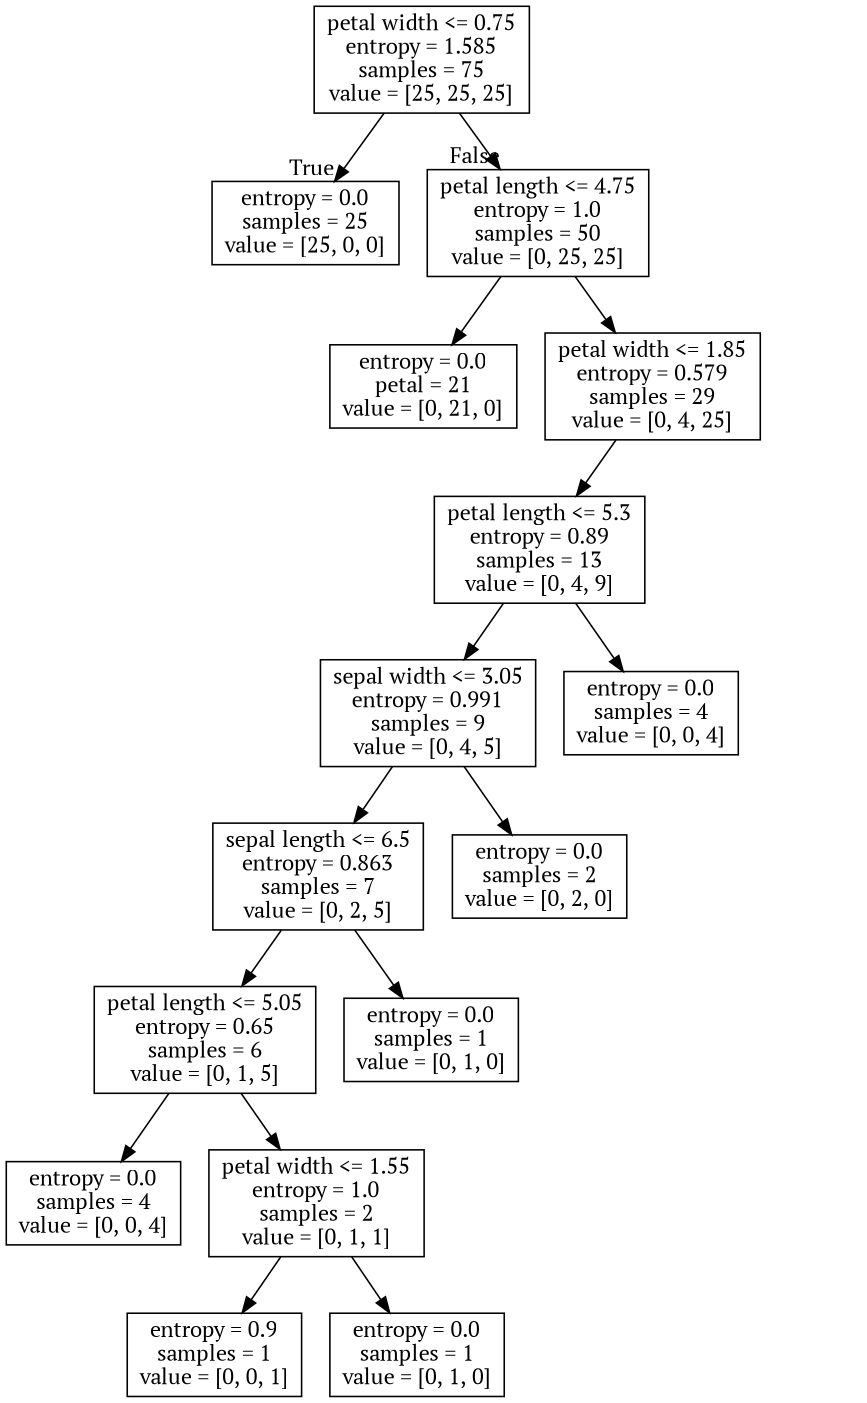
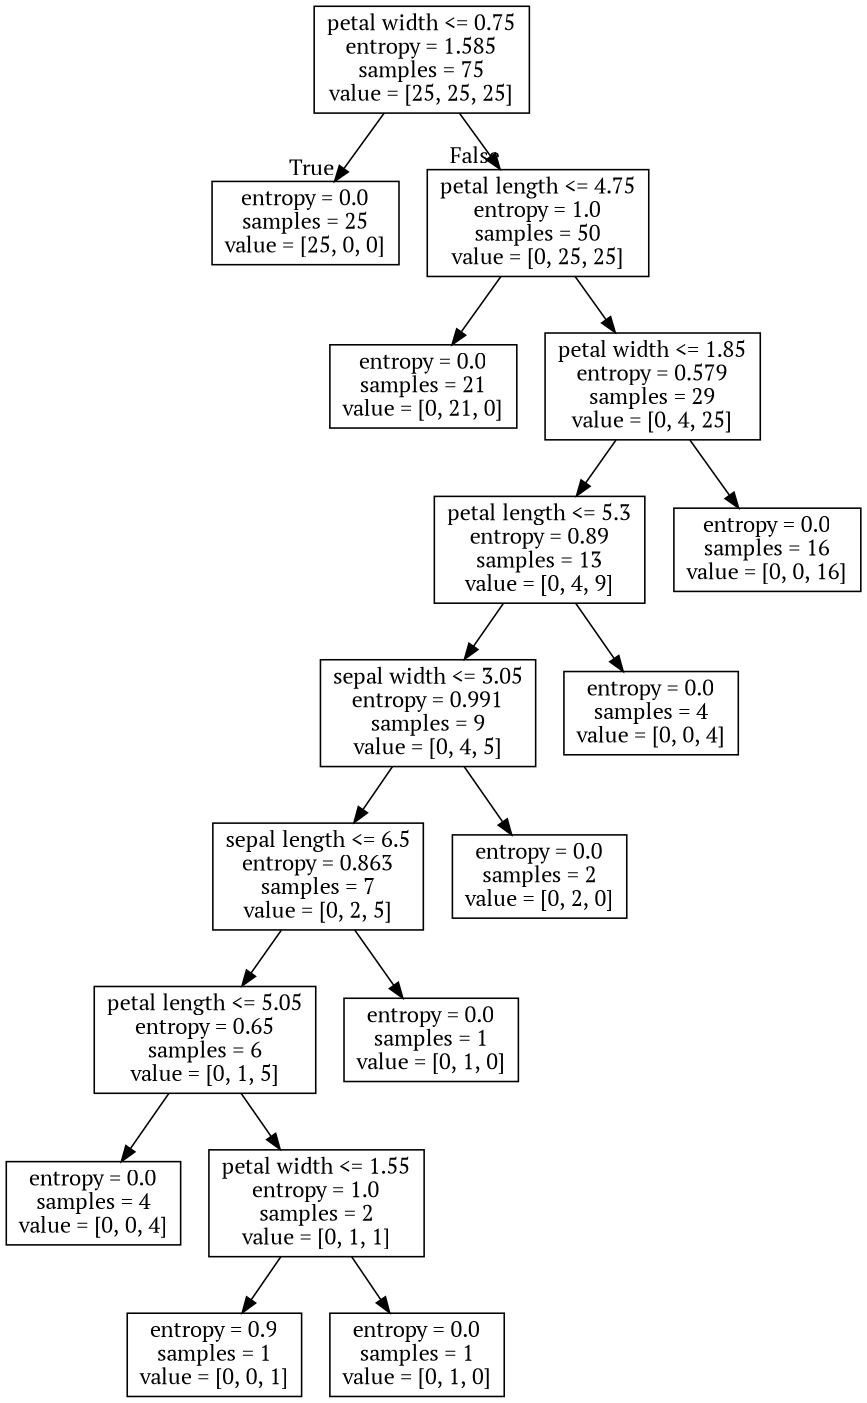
node "entropy = 0.0 petal = 21 value = [0, 21, 0]": label "entropy = 0.0 petal = 21 value = [0, 21, 0]" -> "entropy = 0.0 samples = 21 value = [0, 21, 0]"
node "entropy = 0.0 samples = 16 value = [0, 0, 16]": added
